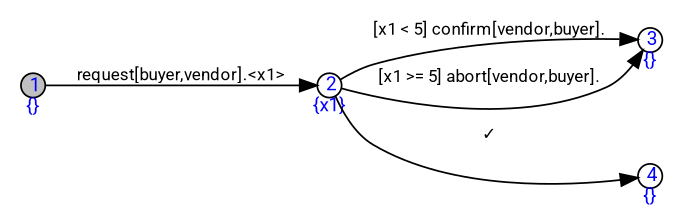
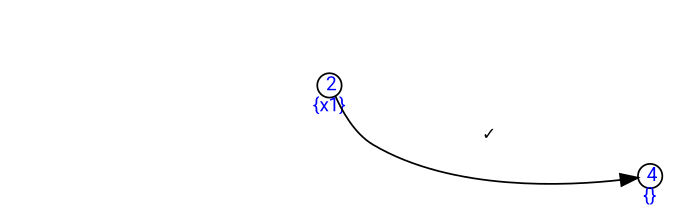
node "3 {}": removed
node "1 {}": removed
